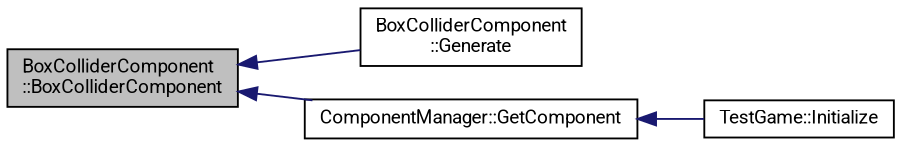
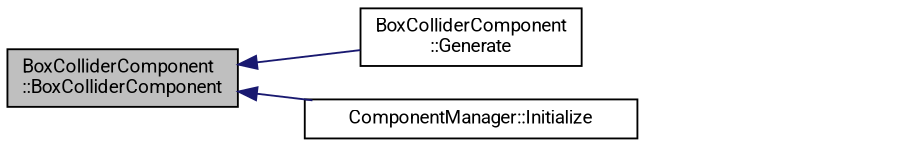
node "ComponentManager::GetComponent": label "ComponentManager::GetComponent" -> "ComponentManager::Initialize"
node "TestGame::Initialize": removed
